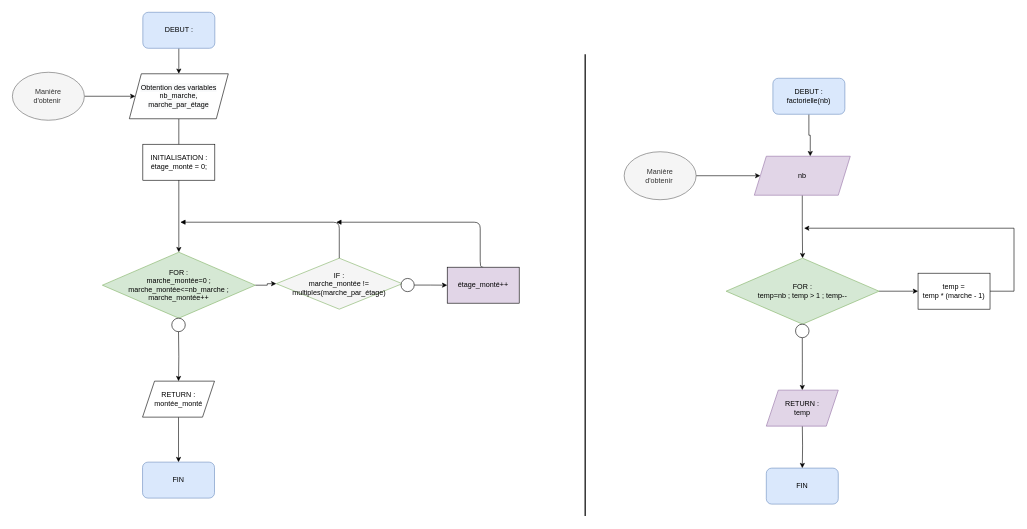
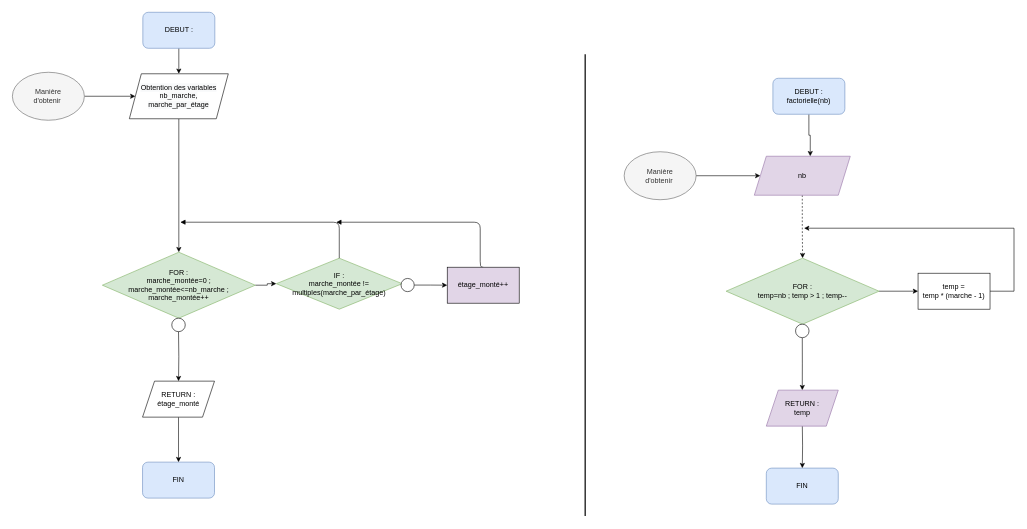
node "INITIALISATION : étage_monté = 0;": removed
edge "nb" -> "FOR : temp=nb ; temp > 1 ; temp--": style solid -> dashed
node "IF : marche_montée != multiples(marche_par_étage)": fillcolor #f5f5f5 -> #d5e8d4
node "RETURN : montée_monté": label "RETURN : montée_monté" -> "RETURN : étage_monté"
